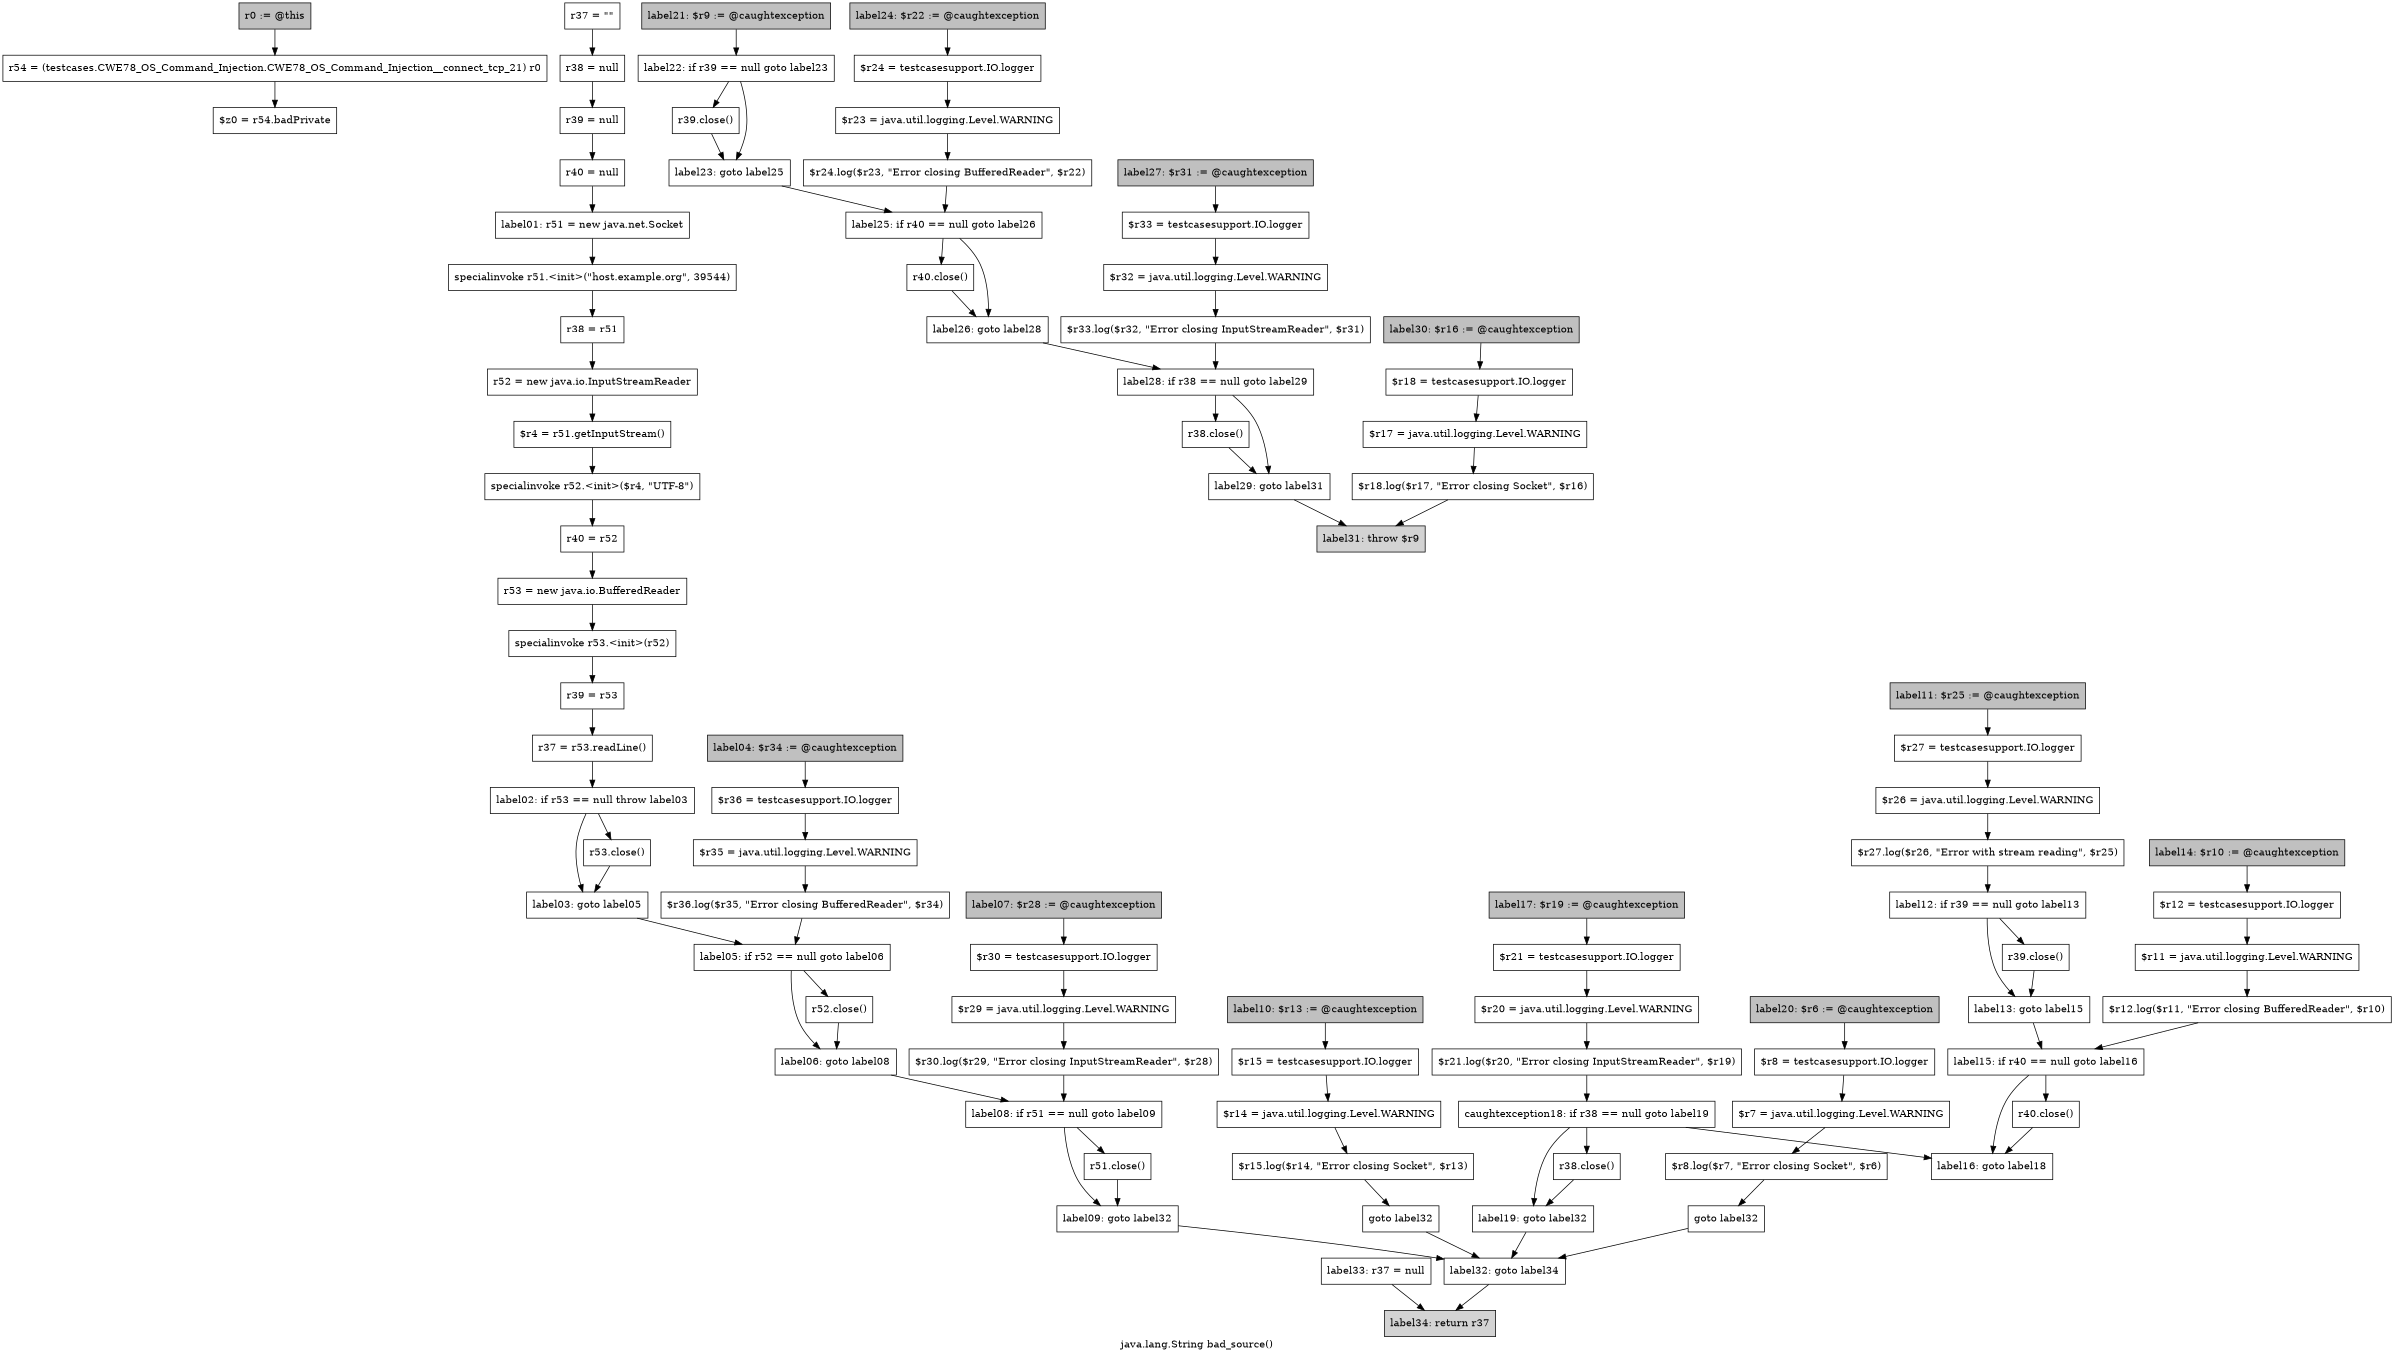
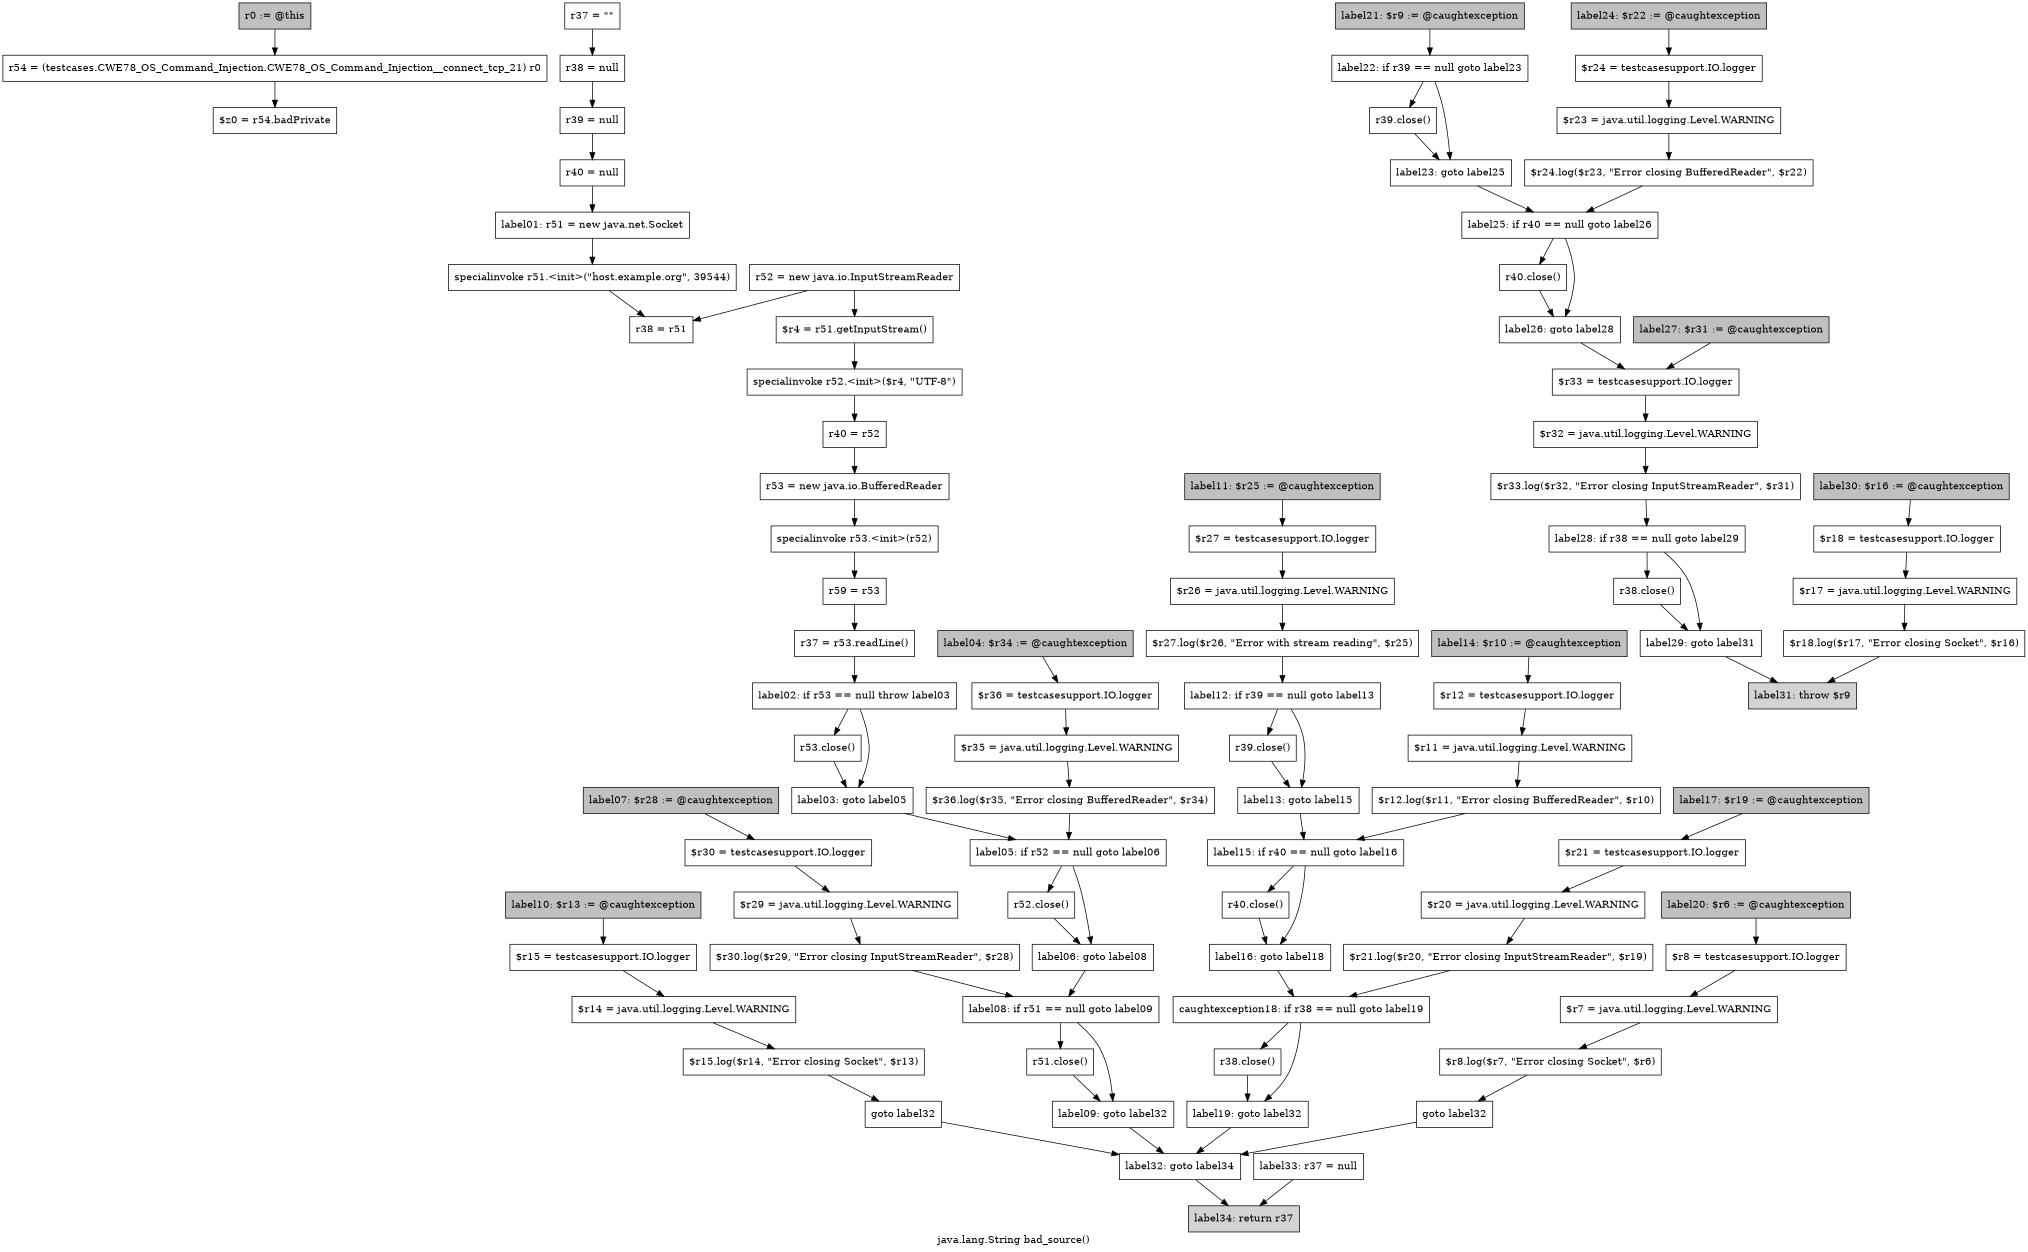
edge "r38 = r51" -> "r52 = new java.io.InputStreamReader": reversed
edge "label26: goto label28" -> "label28: if r38 == null goto label29": now "label26: goto label28" -> "$r33 = testcasesupport.IO.logger"
node "r39 = r53": label "r39 = r53" -> "r59 = r53"
edge "caughtexception18: if r38 == null goto label19" -> "label16: goto label18": reversed
